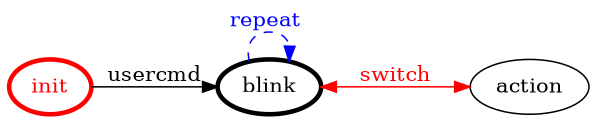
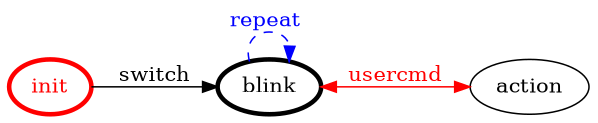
edge "init" -> "blink": label "usercmd" -> "switch"
edge "blink" -- "action": label "switch" -> "usercmd"
